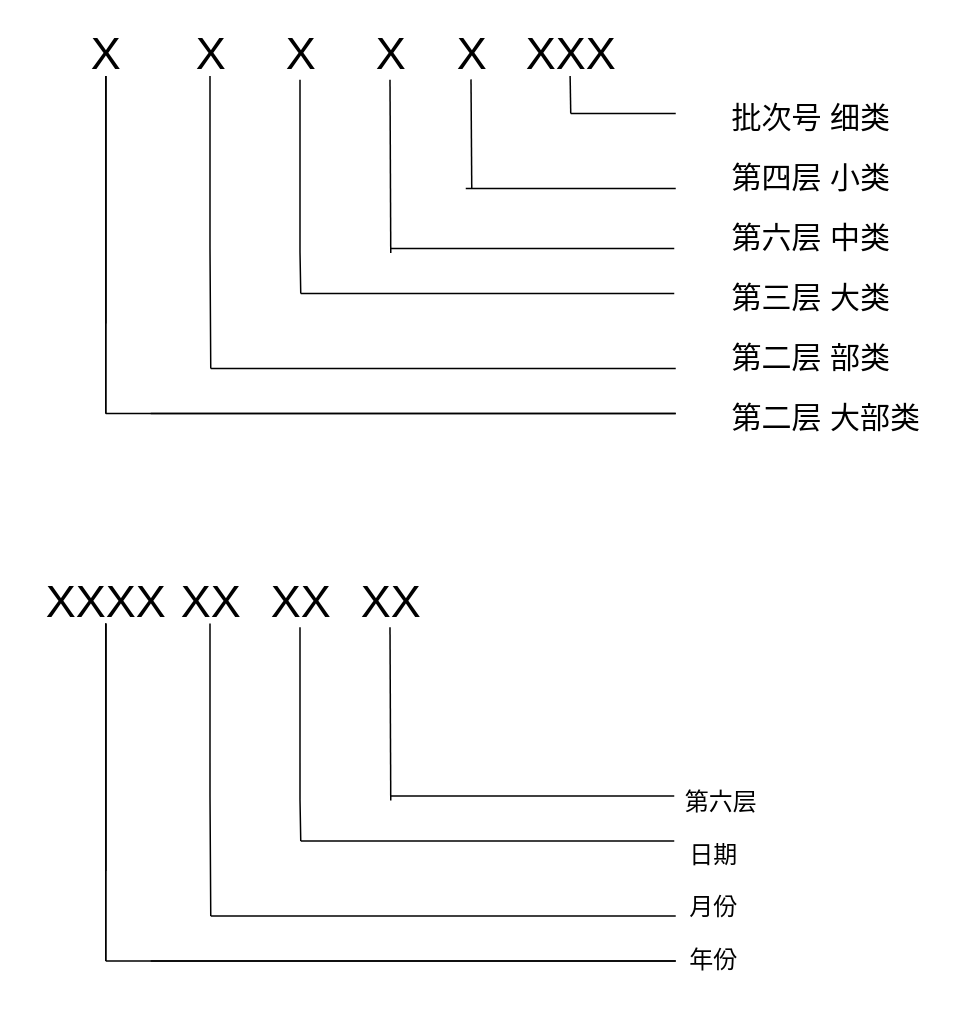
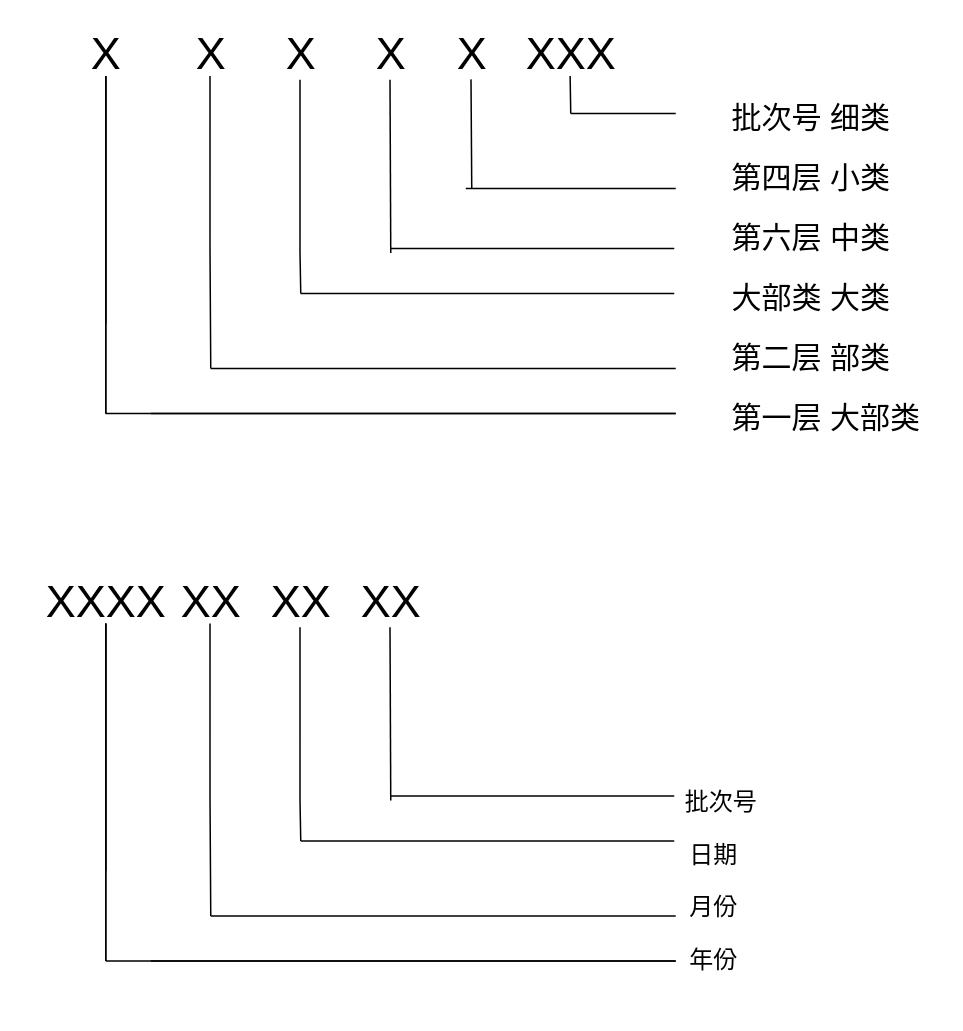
node "第三层 大类": label "第三层 大类" -> "大部类 大类"
node "第二层 大部类": label "第二层 大部类" -> "第一层 大部类"
node "第六层": label "第六层" -> "批次号"
